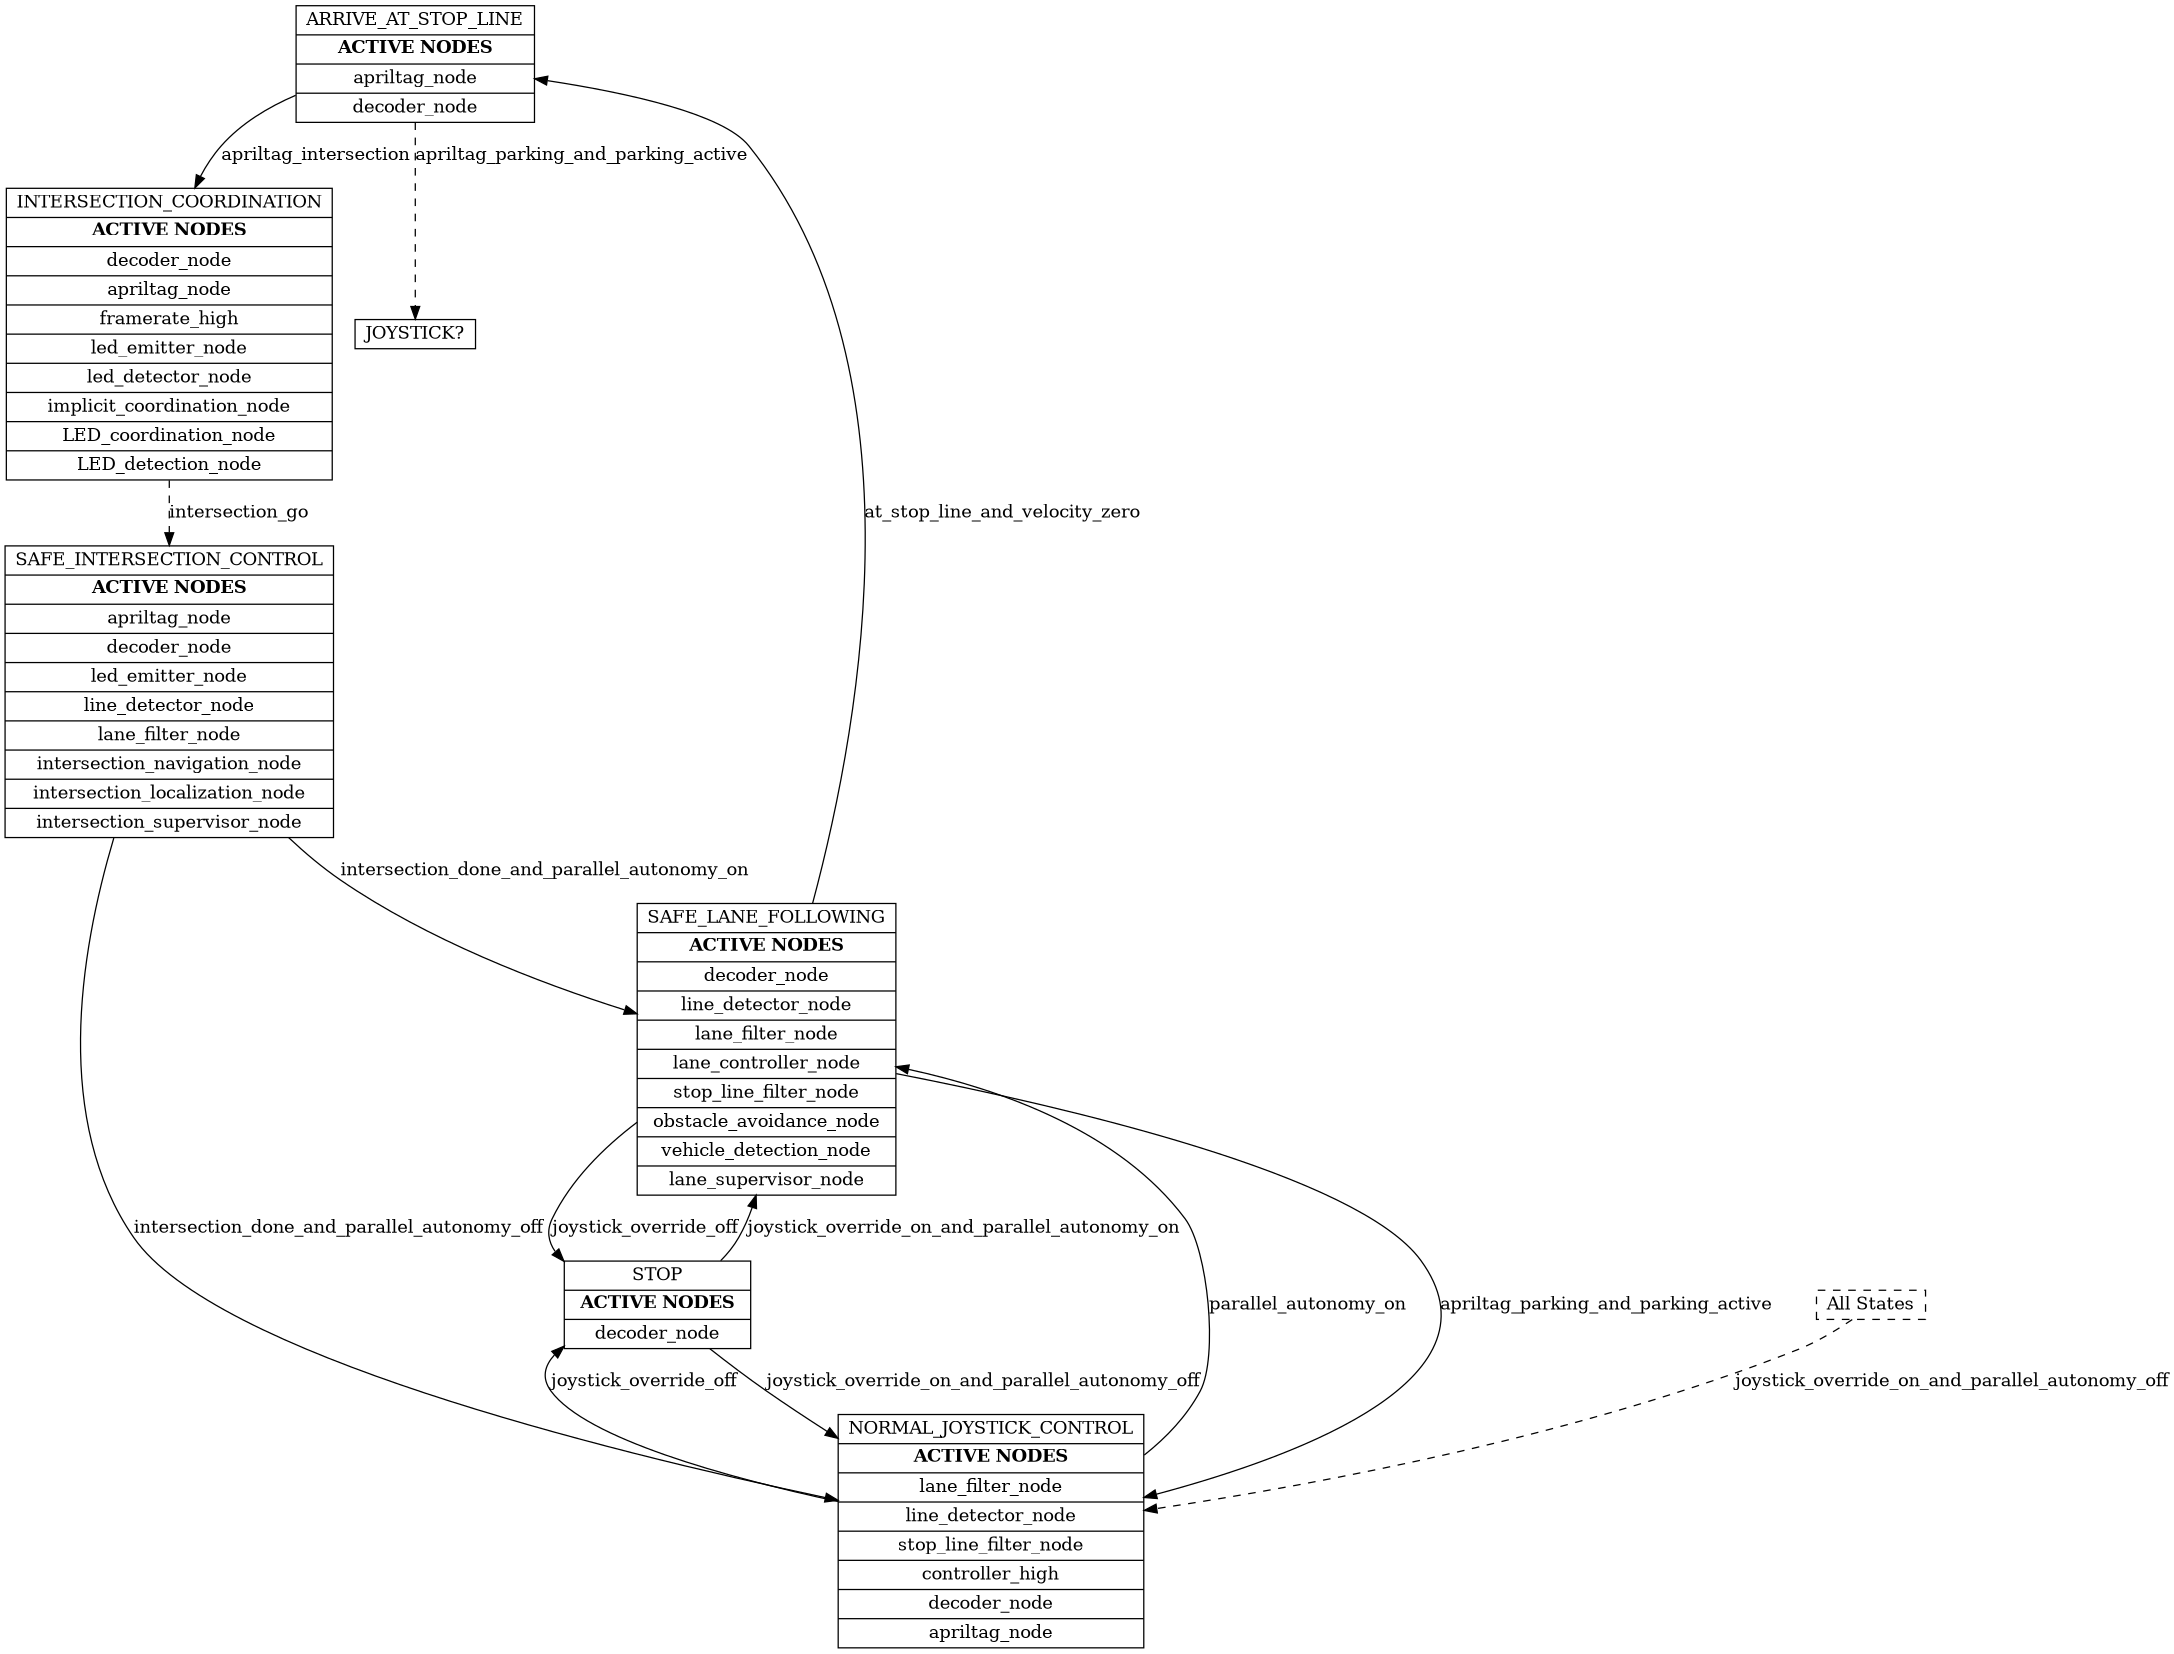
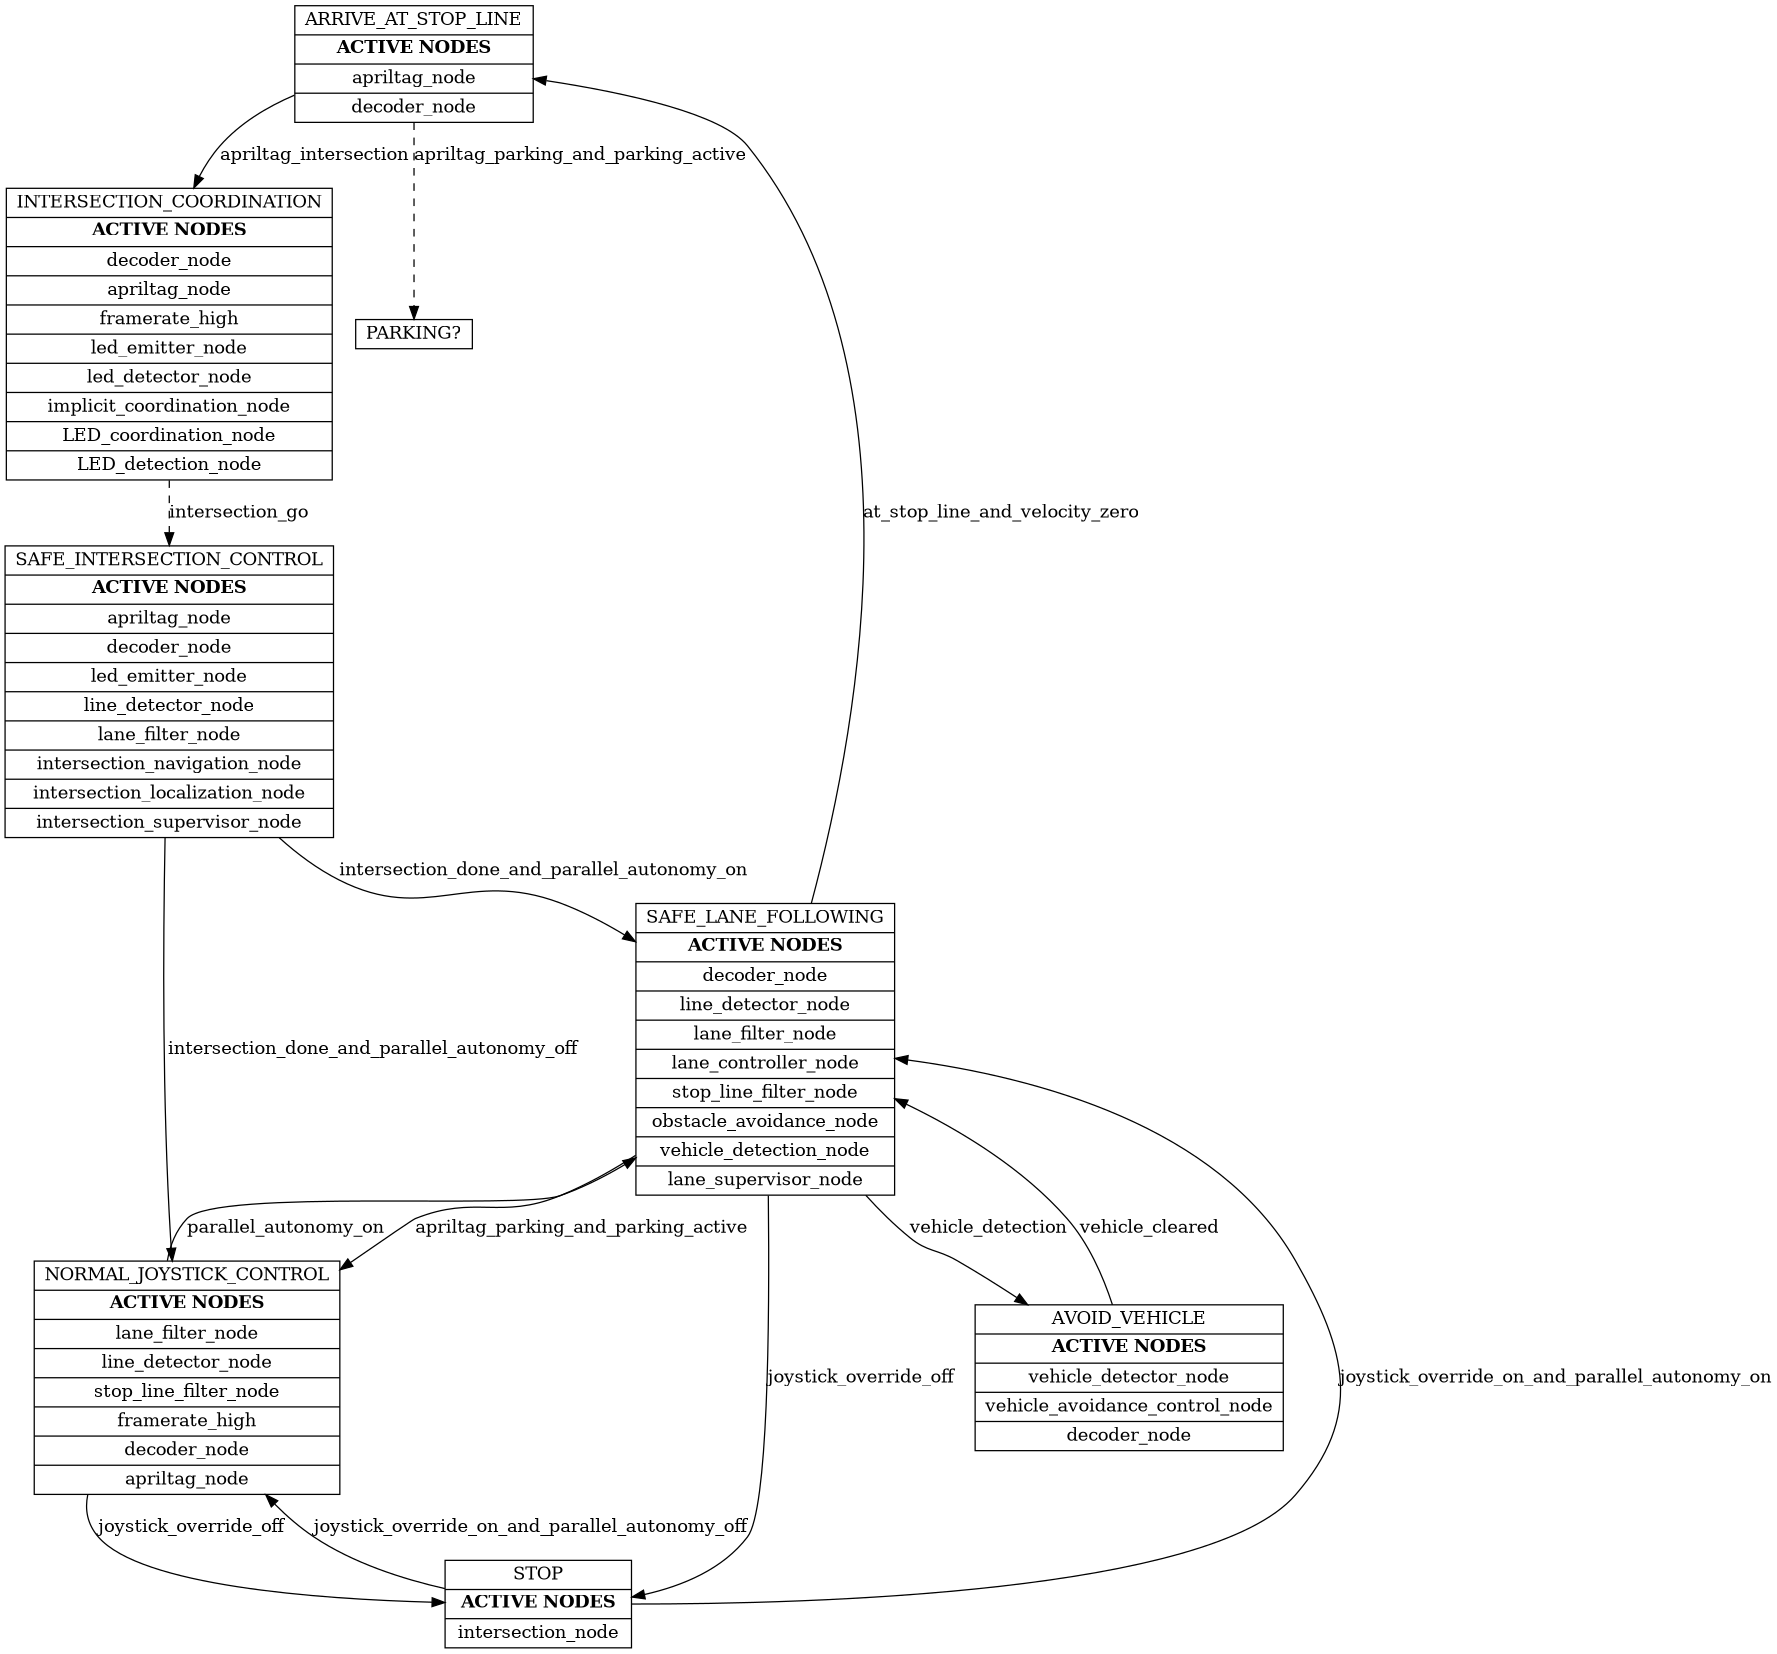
node "JOYSTICK?": label "JOYSTICK?" -> "PARKING?"
node "All States": removed
node "STOP": text "decoder_node" -> "intersection_node"
node "AVOID_VEHICLE": added
node "NORMAL_JOYSTICK_CONTROL": text "controller_high" -> "framerate_high"
